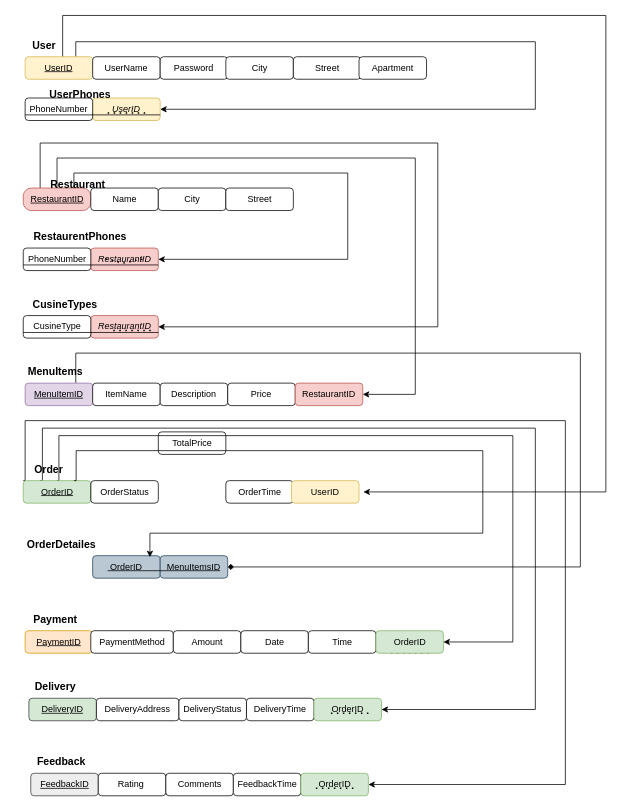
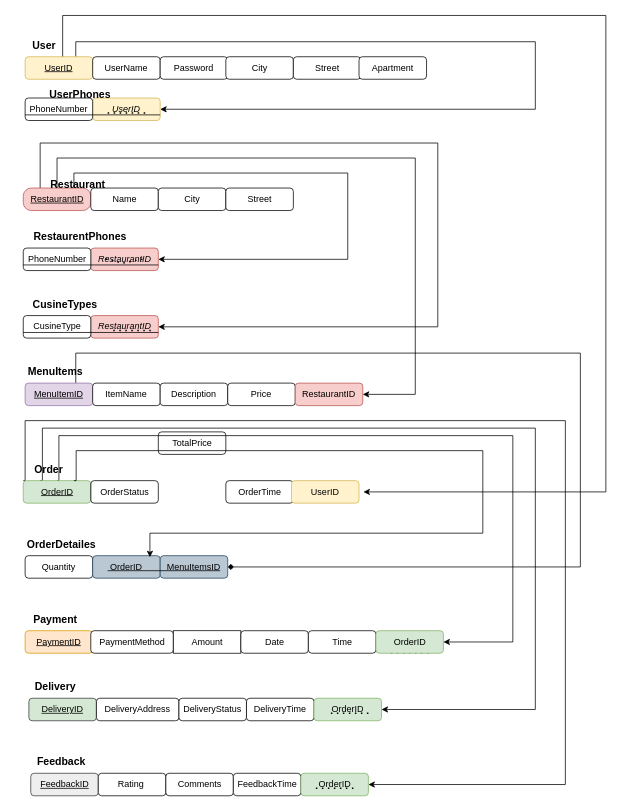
node "Quantity": added
node "Amount": shape rounded rectangle -> rectangle
